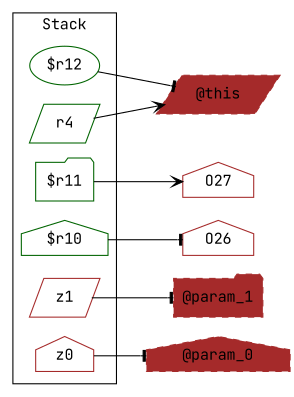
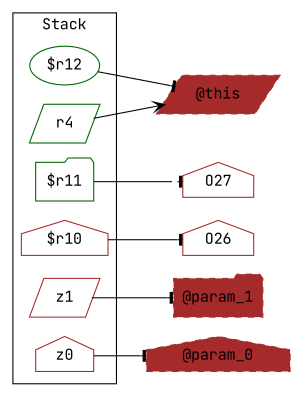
edge "$r11" -> "O27": arrowhead vee -> tee
node "$r10": color darkgreen -> brown
